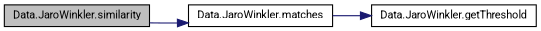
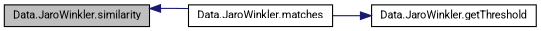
edge "Data.JaroWinkler.similarity" -> "Data.JaroWinkler.matches": reversed
